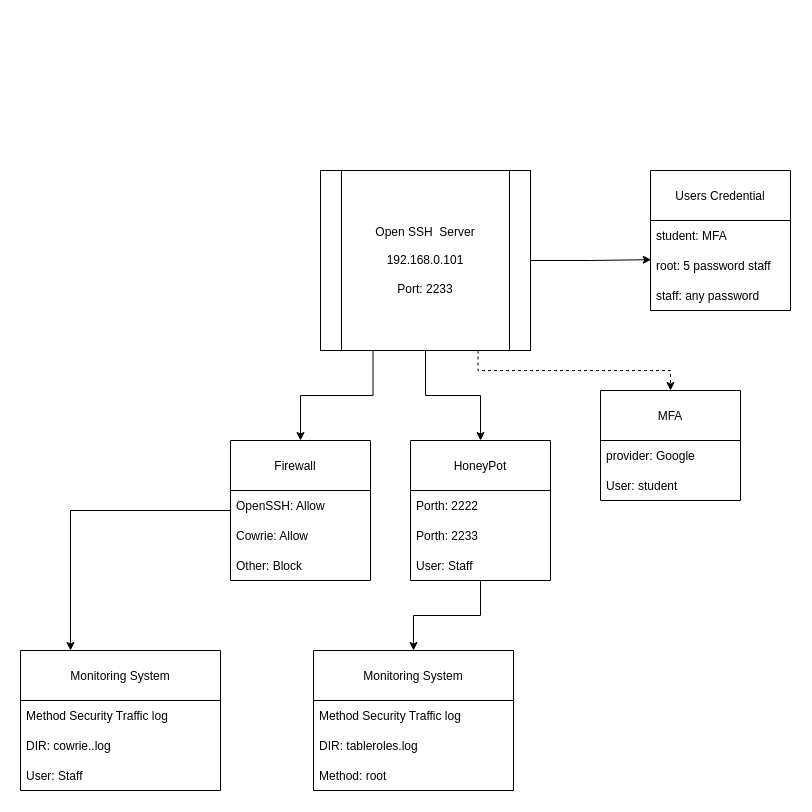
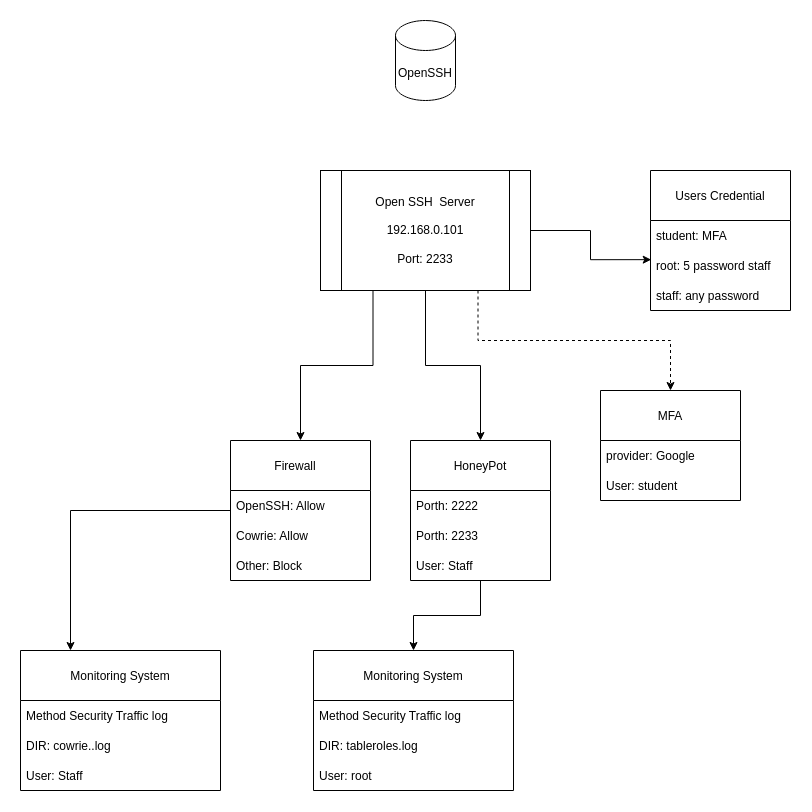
node "OpenSSH": added
node "Open SSH Server 192.168.0.101 Port: 2233": size 210x180 -> 210x120
node "Method: root": label "Method: root" -> "User: root"
